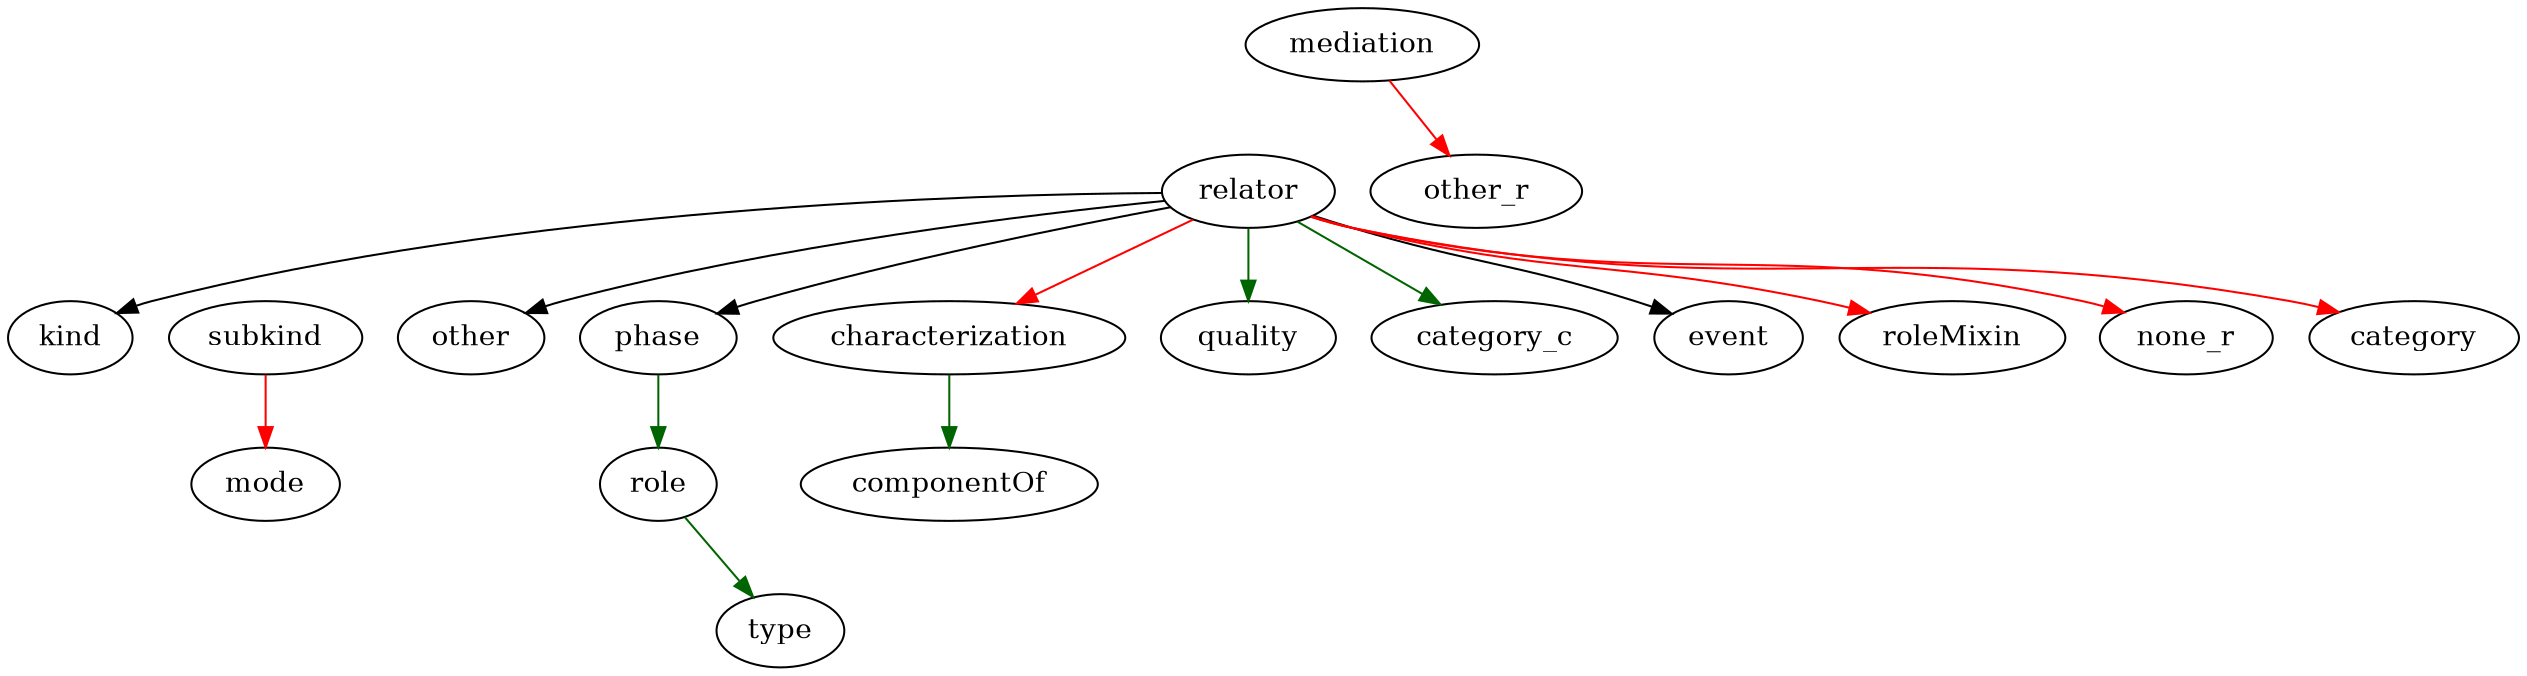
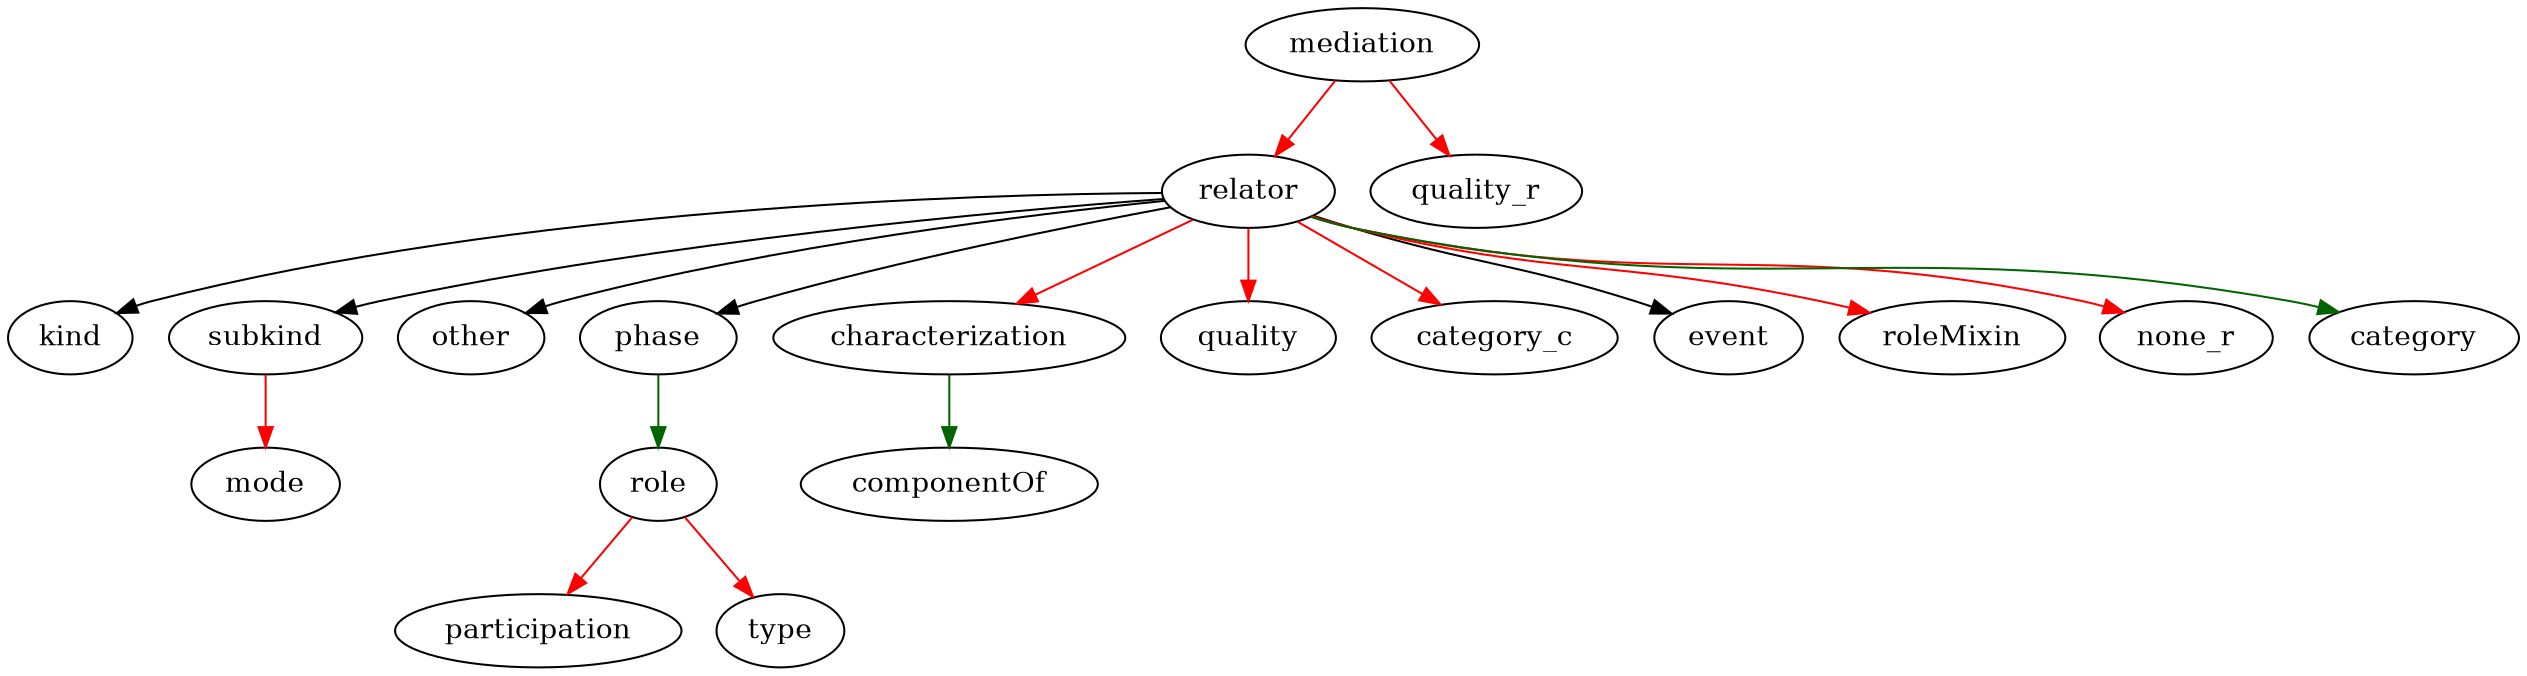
edge "mediation" -> "relator": added
node "other_r": label "other_r" -> "quality_r"
edge "relator" -> "subkind": added
edge "relator" -> "quality": color darkgreen -> red
edge "relator" -> "category_c": color darkgreen -> red
edge "relator" -> "category": color red -> darkgreen
edge "role" -> "type": color darkgreen -> red
node "participation": added
